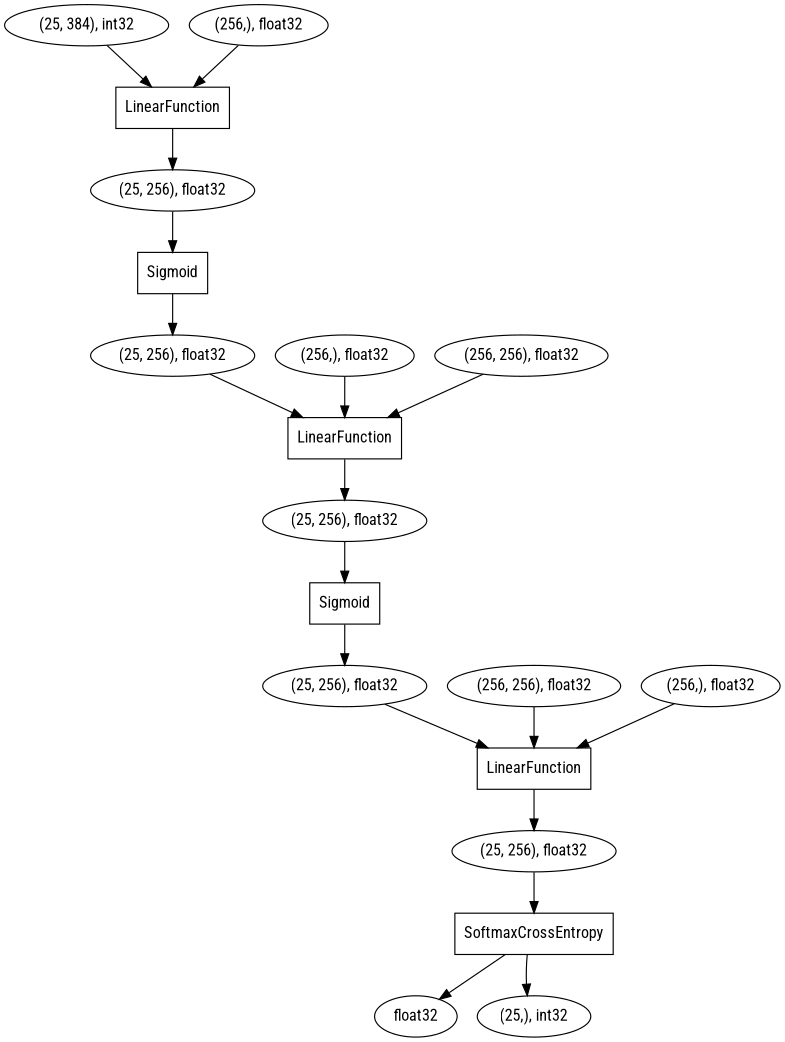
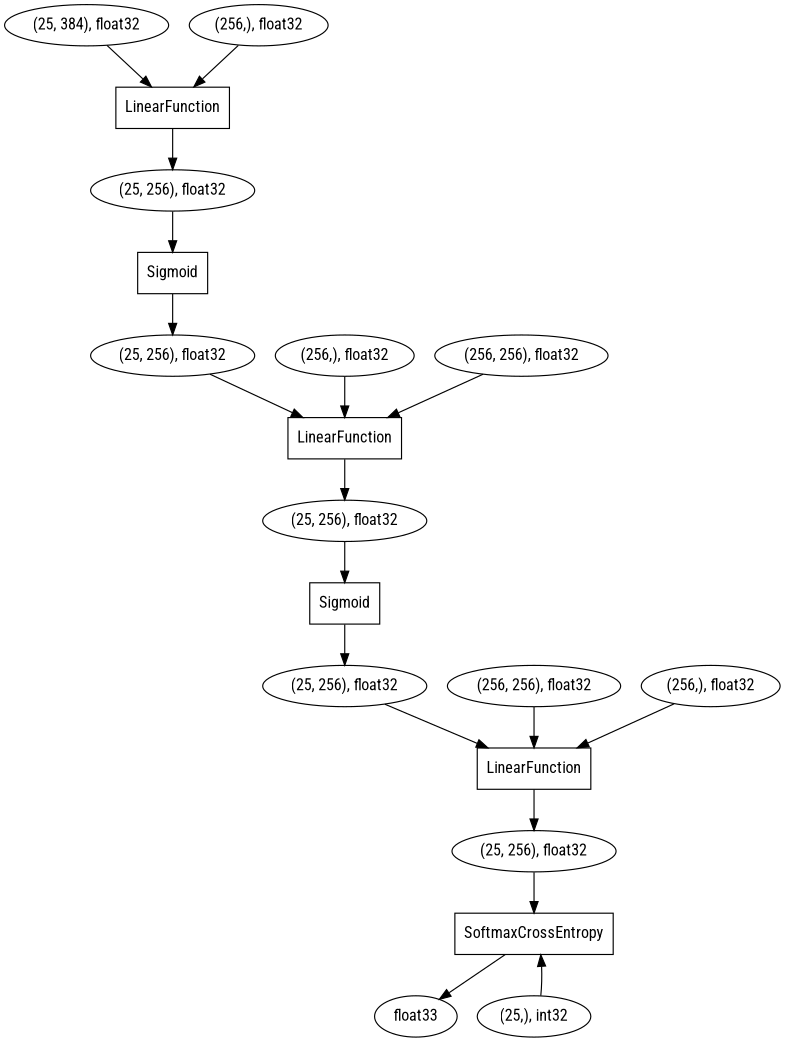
node "(25, 384), int32": label "(25, 384), int32" -> "(25, 384), float32"
edge "SoftmaxCrossEntropy" -> "(25,), int32": reversed
node "float32": label "float32" -> "float33"
